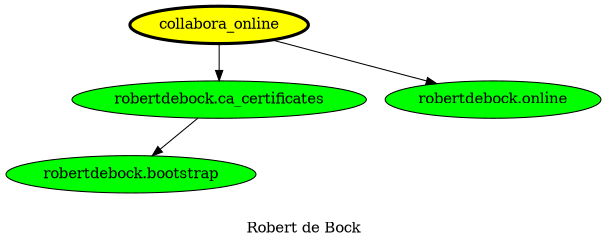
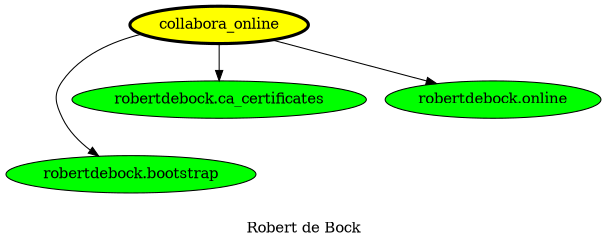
edge "robertdebock.ca_certificates" -> "robertdebock.bootstrap": now "collabora_online" -> "robertdebock.bootstrap"
